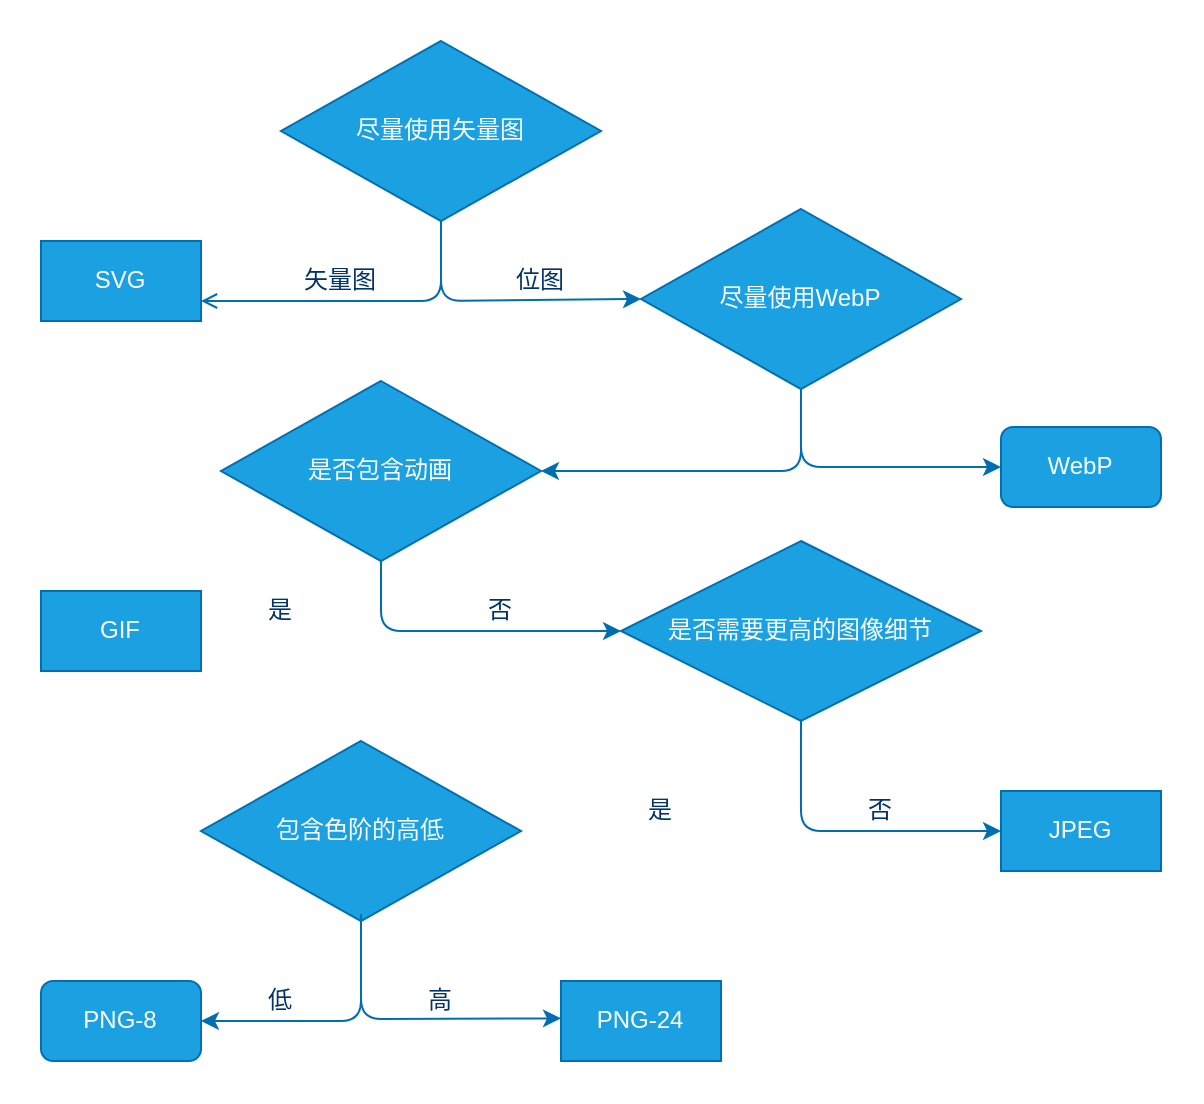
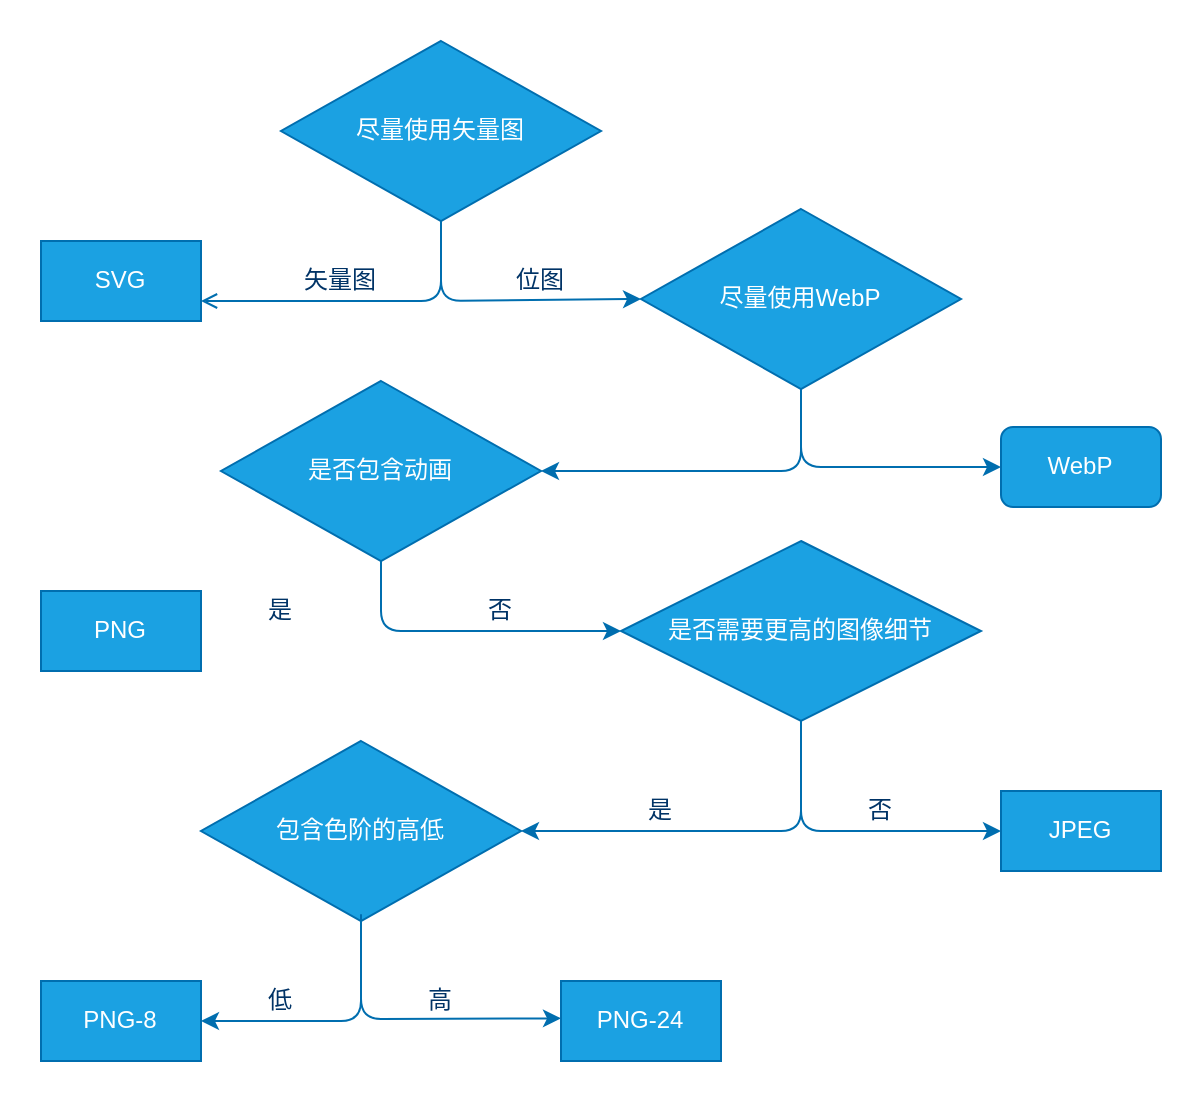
node "GIF": label "GIF" -> "PNG"
edge "是否需要更高的图像细节" -> "包含色阶的高低": added
node "PNG-8": shape rounded rectangle -> rectangle
